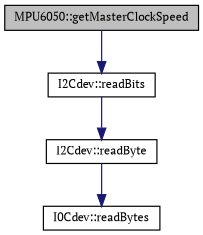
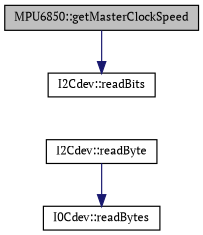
node "MPU6050::getMasterClockSpeed": label "MPU6050::getMasterClockSpeed" -> "MPU6850::getMasterClockSpeed"
edge "I2Cdev::readBits" -> "I2Cdev::readByte": removed
